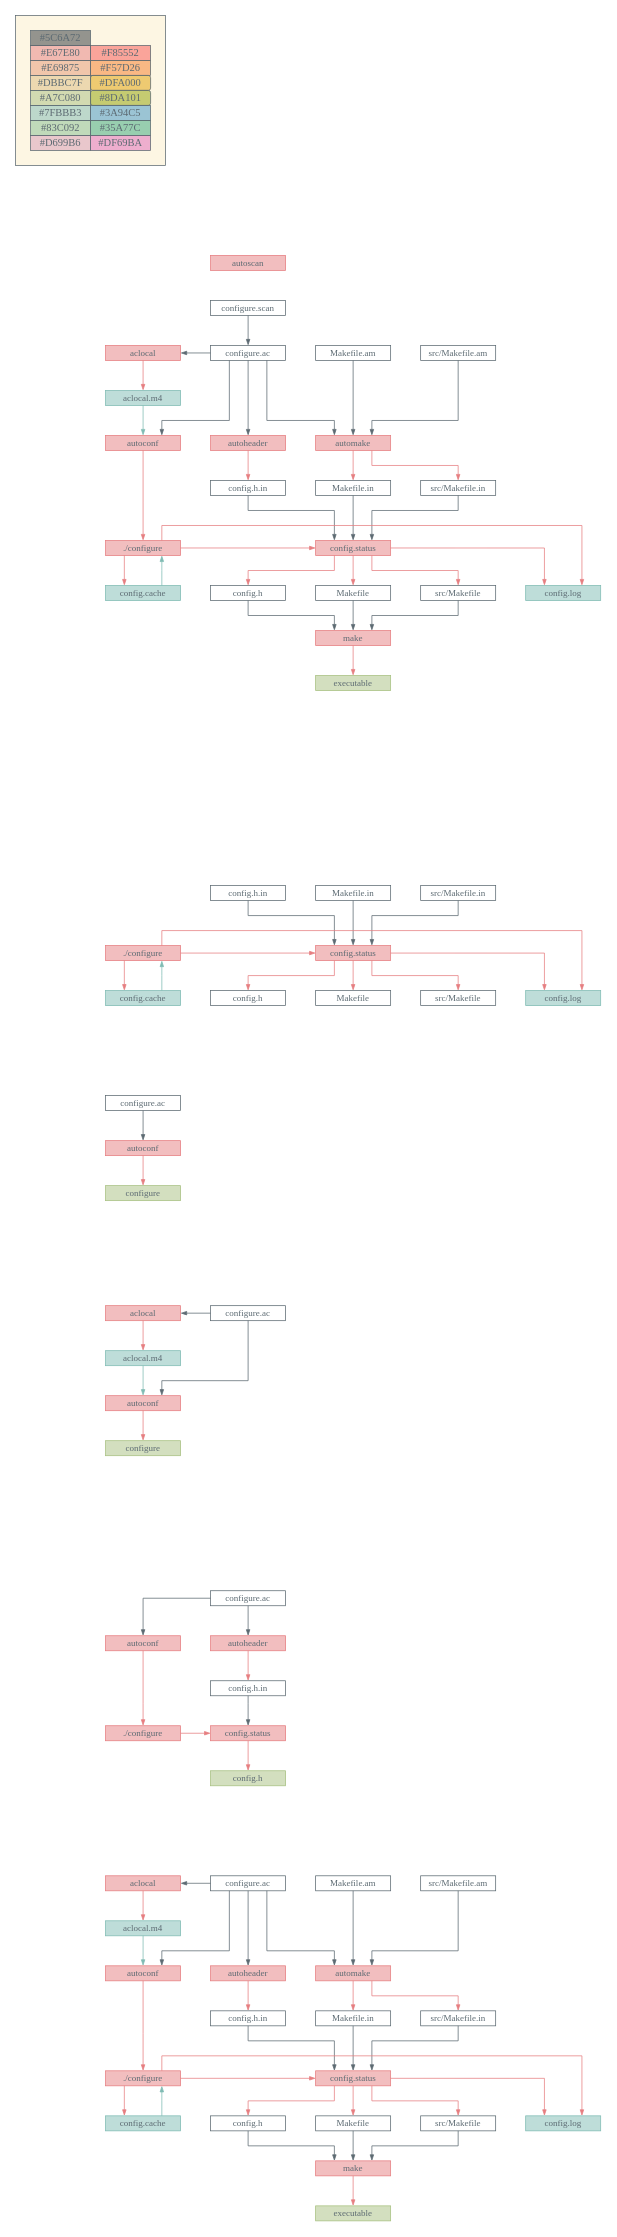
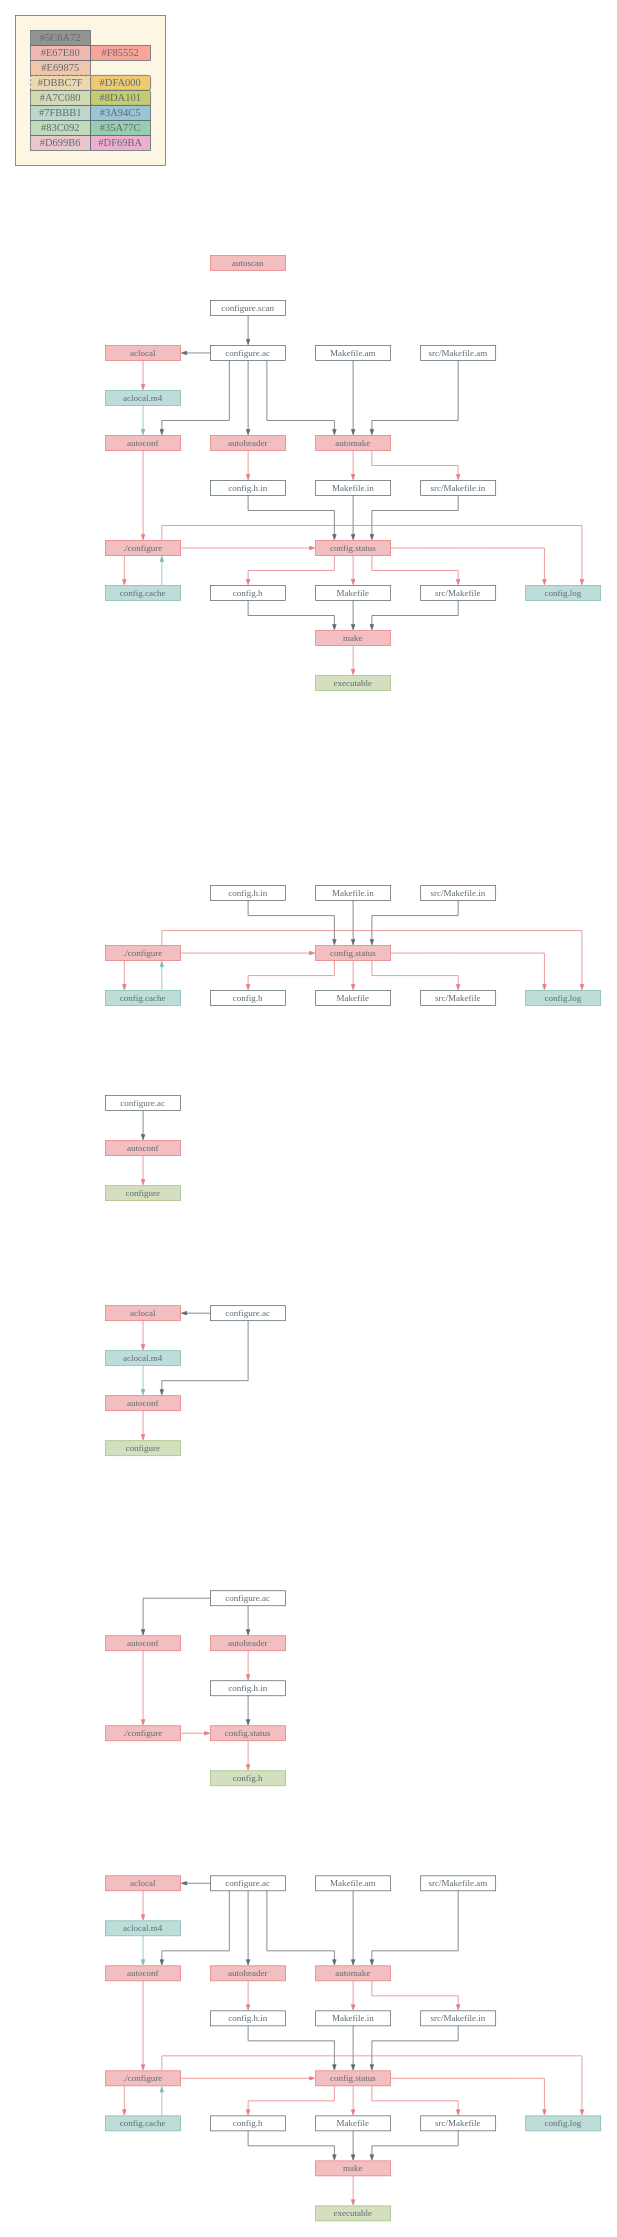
node "#F57D26": removed
node "#DBBC7F": style solid -> dashed
node "#7FBBB3": label "#7FBBB3" -> "#7FBBB1"
